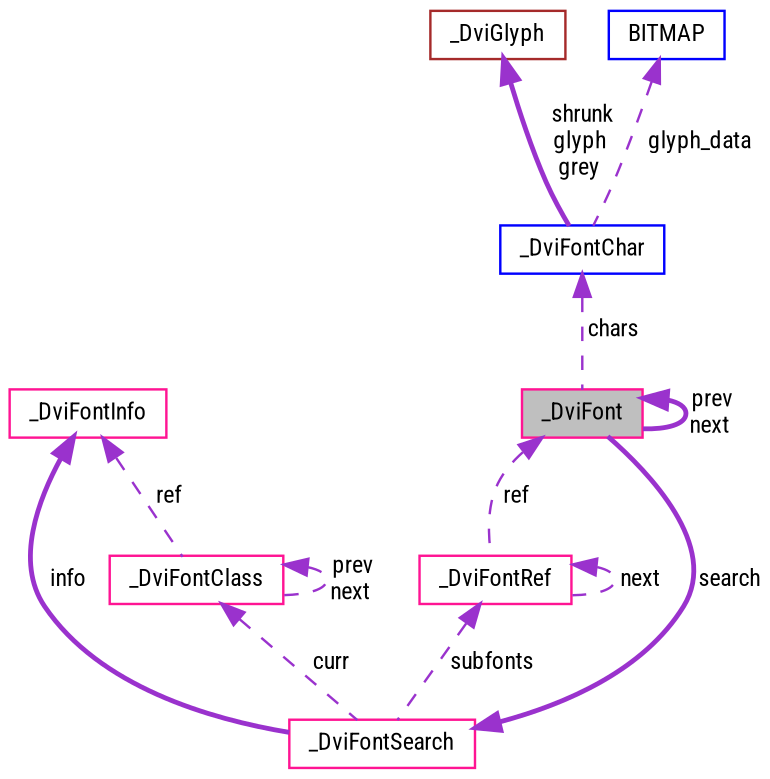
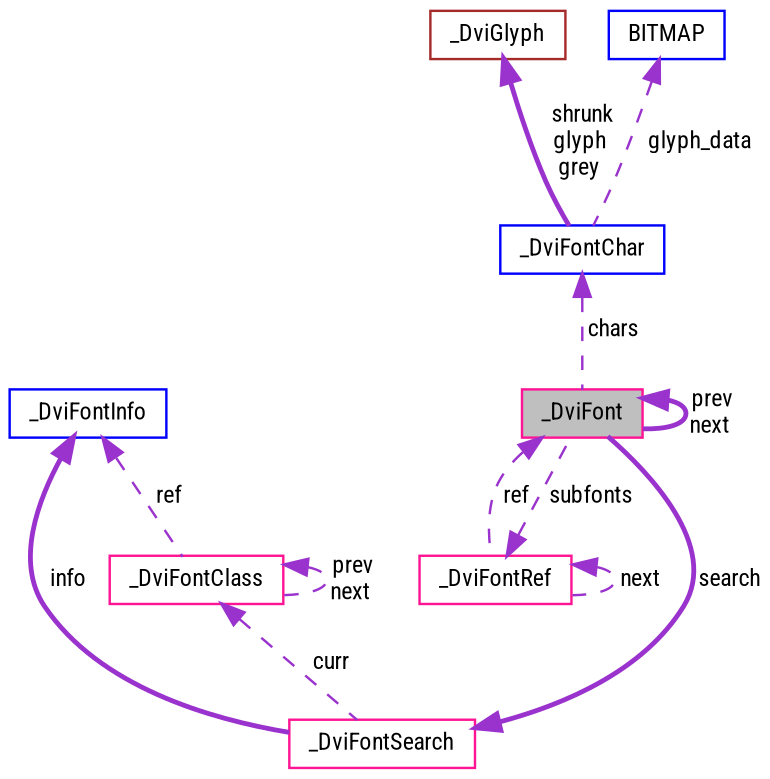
node "_DviFontInfo": color deeppink -> blue
edge "_DviFontSearch" -> "_DviFontRef": now "_DviFont" -> "_DviFontRef"
